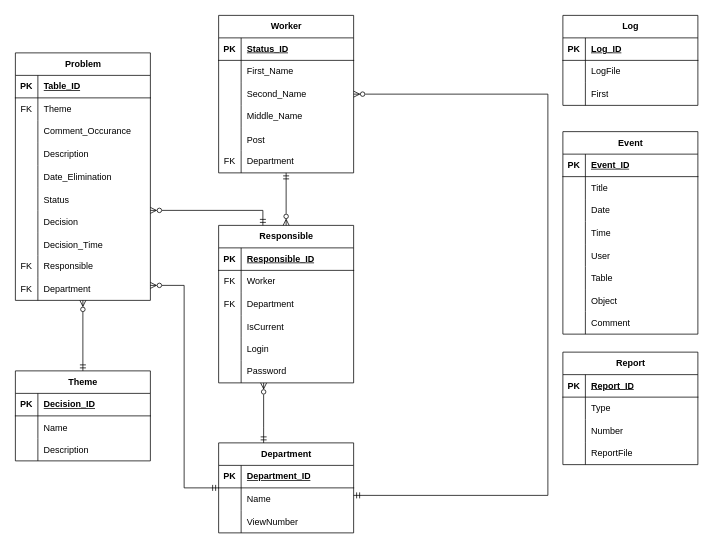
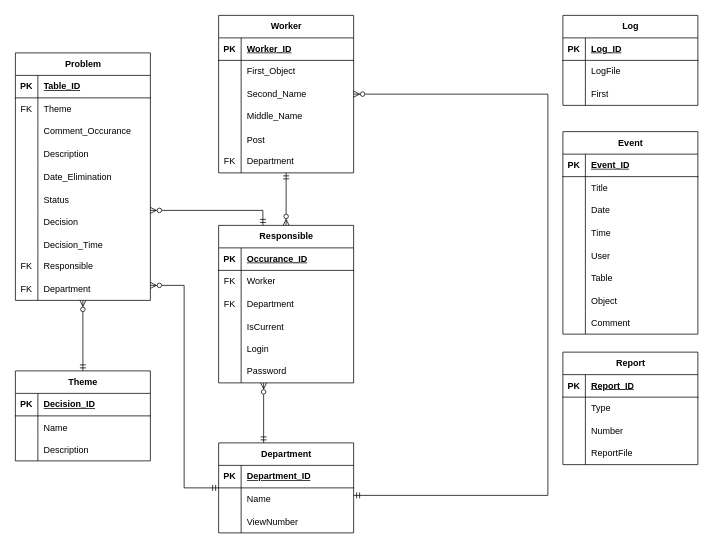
node "Status_ID": label "Status_ID" -> "Worker_ID"
node "First_Name": label "First_Name" -> "First_Object"
node "Responsible_ID": label "Responsible_ID" -> "Occurance_ID"
